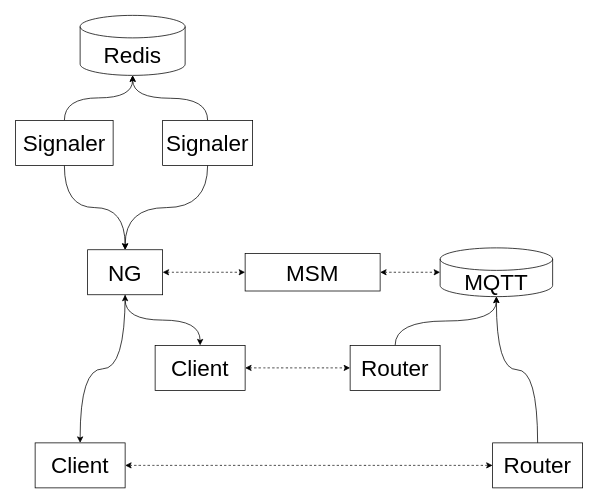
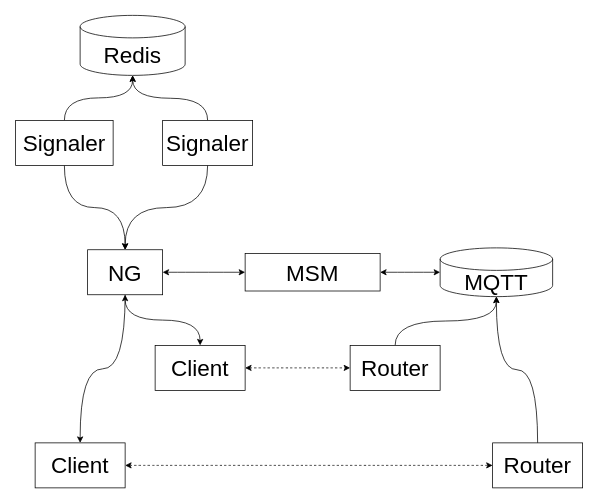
edge "NG" -- "MSM": style dashed -> solid
edge "MSM" -- "MQTT": style dashed -> solid
